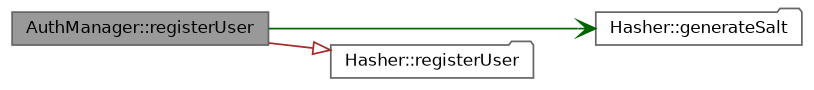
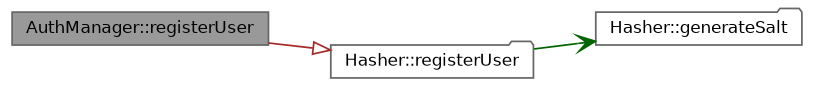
edge "AuthManager::registerUser" -> "Hasher::generateSalt": now "Hasher::registerUser" -> "Hasher::generateSalt"
